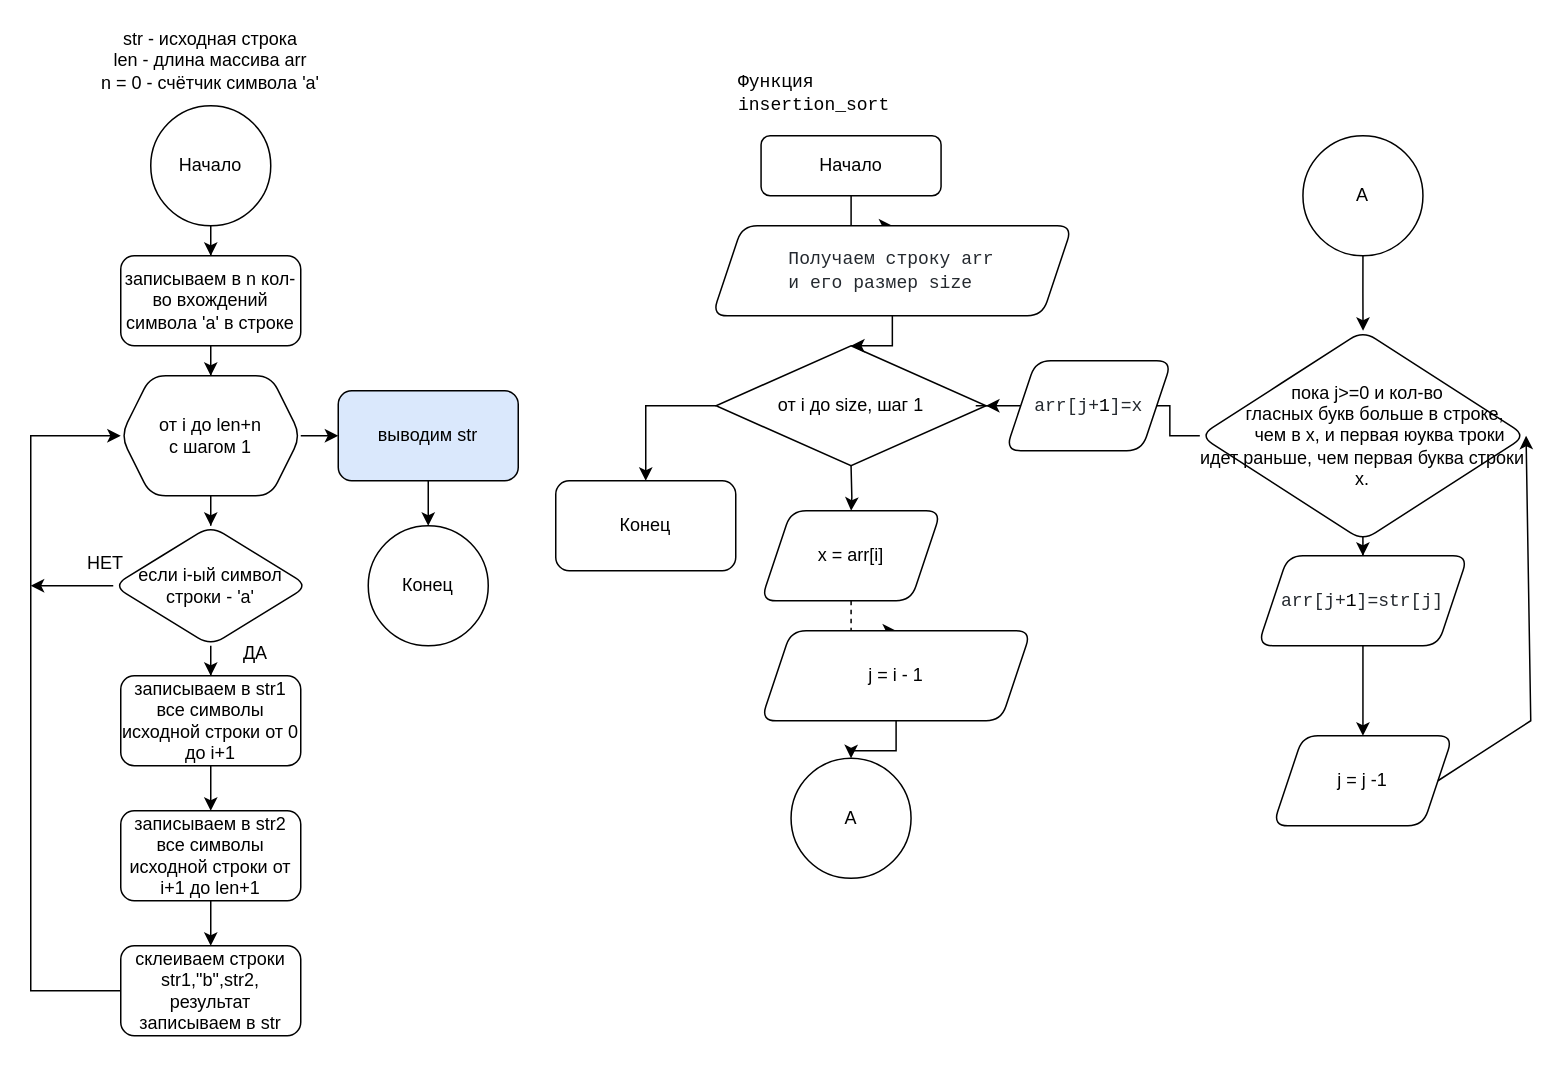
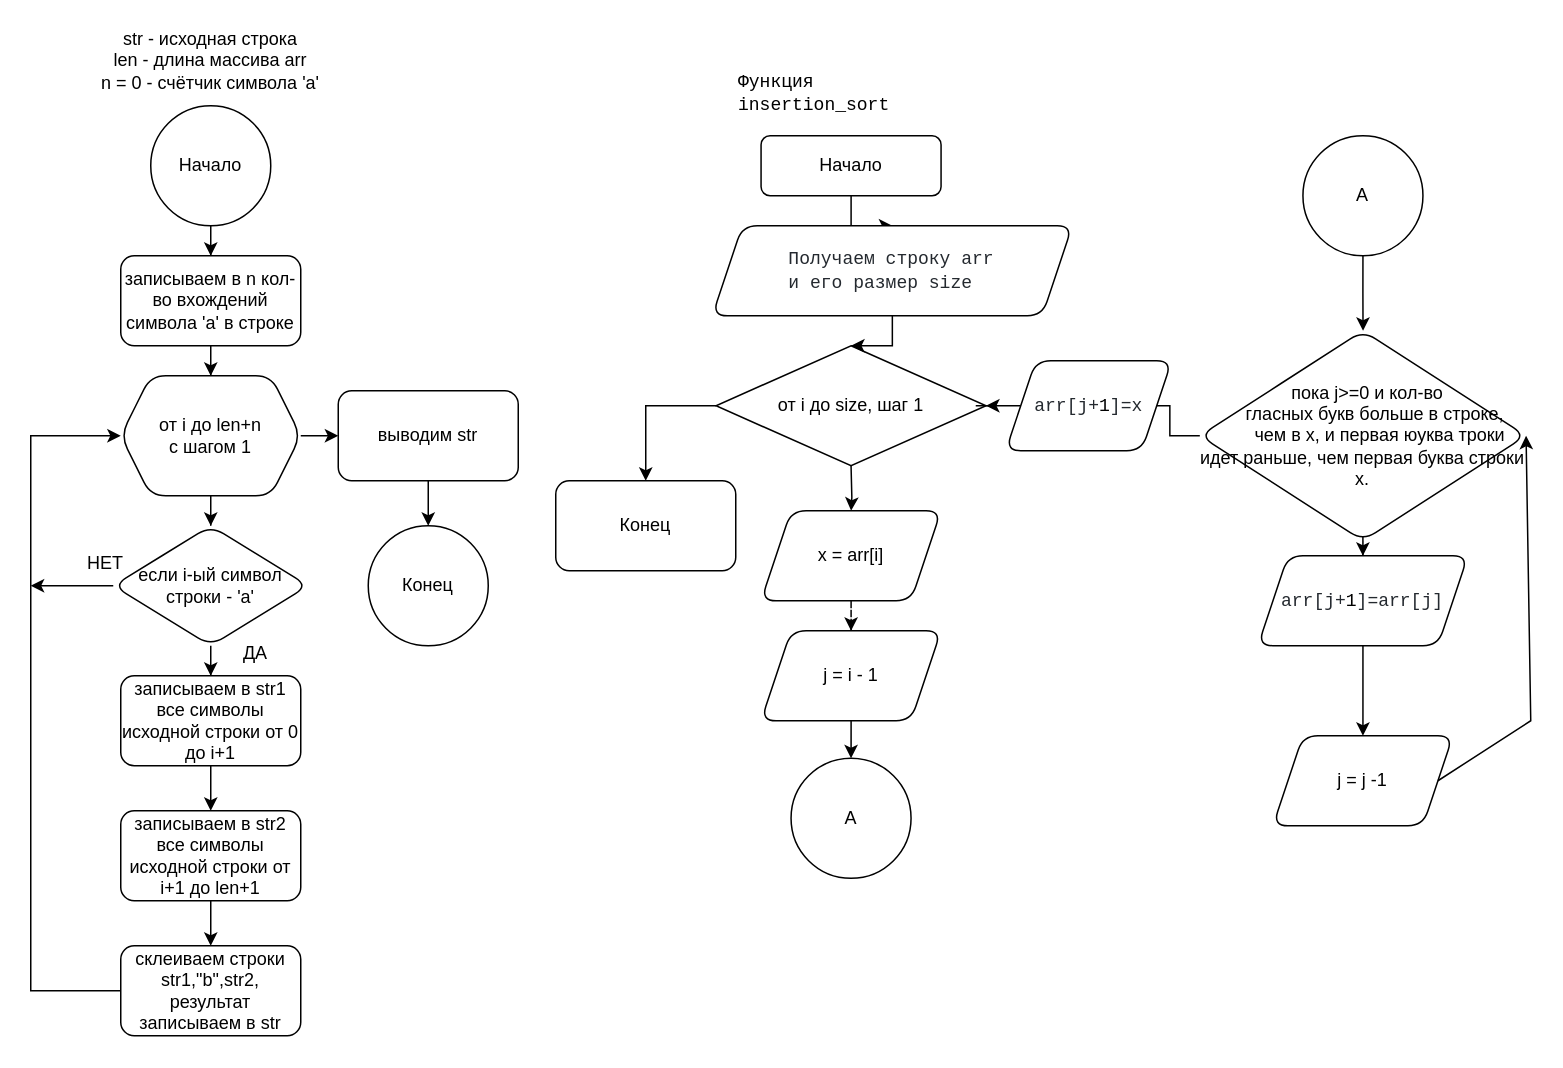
node "выводим str": fillcolor #dae8fc -> #ffffff
node "arr[j+1]=str[j]": label "arr[j+1]=str[j]" -> "arr[j+1]=arr[j]"
node "j = i - 1": size 270x90 -> 180x90
